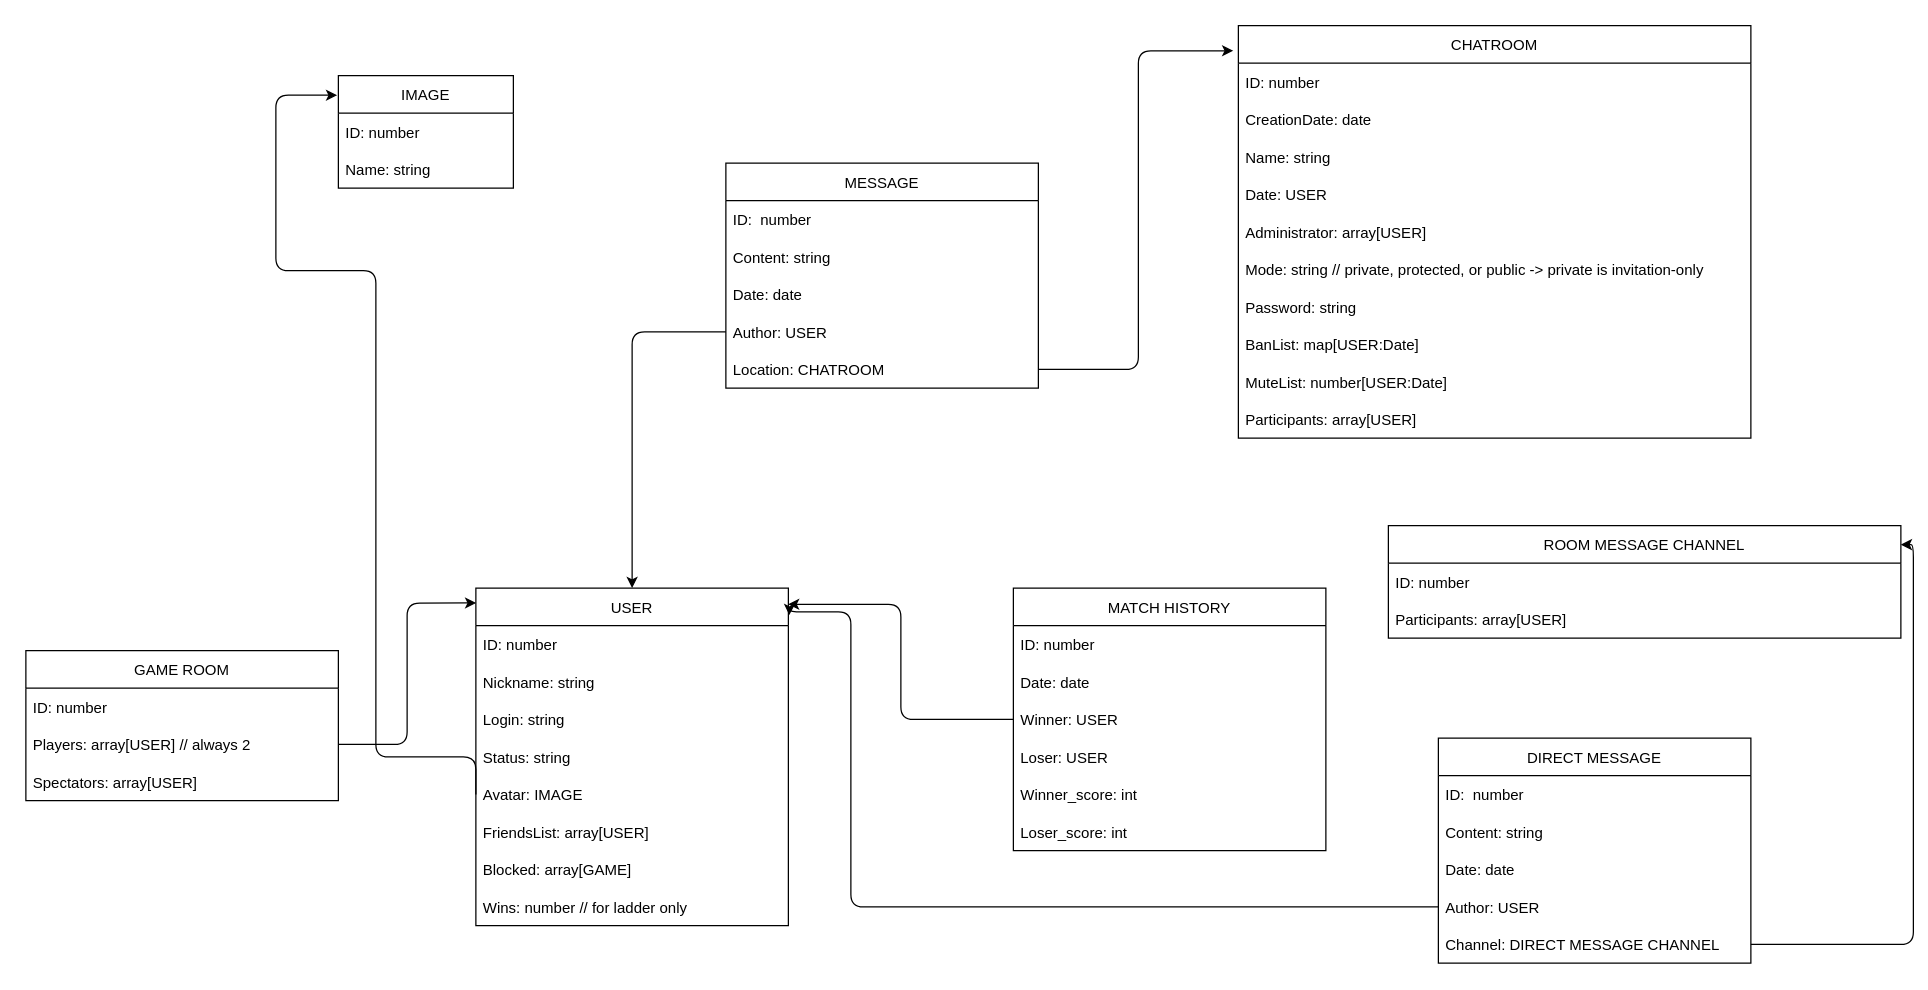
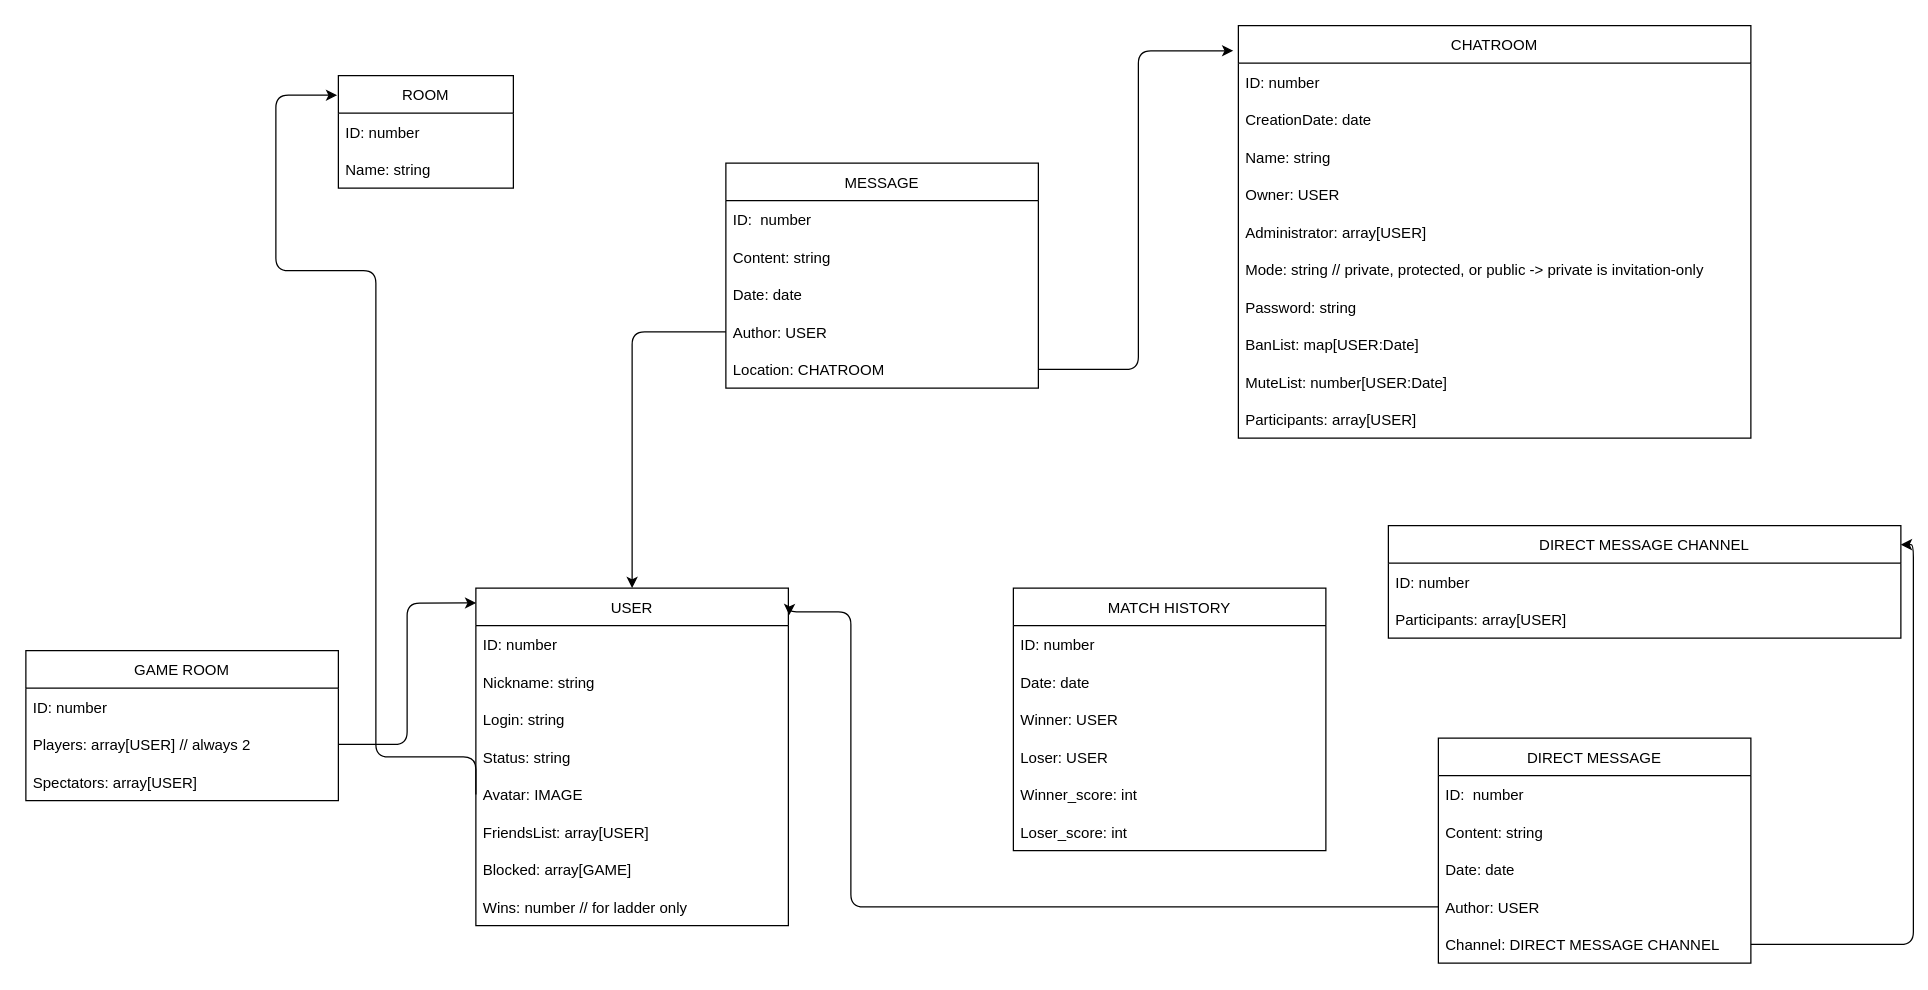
node "IMAGE": label "IMAGE" -> "ROOM"
node "Date: USER": label "Date: USER" -> "Owner: USER"
node "ROOM MESSAGE CHANNEL": label "ROOM MESSAGE CHANNEL" -> "DIRECT MESSAGE CHANNEL"
edge "Winner: USER" -> "USER": removed
